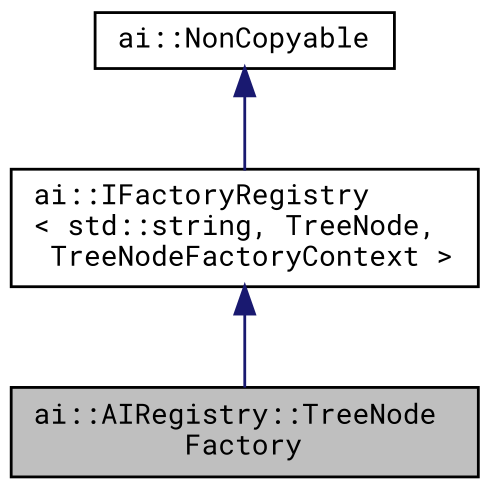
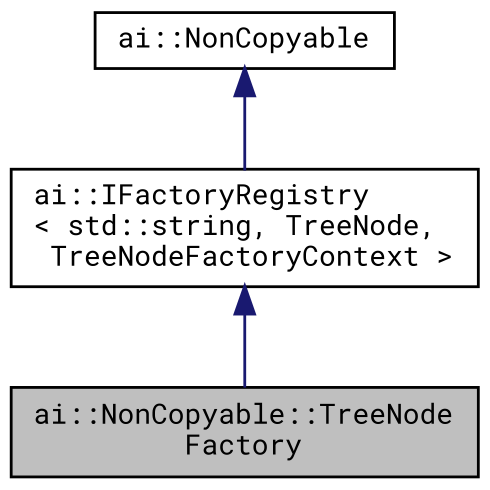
node "ai::AIRegistry::TreeNode Factory": label "ai::AIRegistry::TreeNode Factory" -> "ai::NonCopyable::TreeNode Factory"
